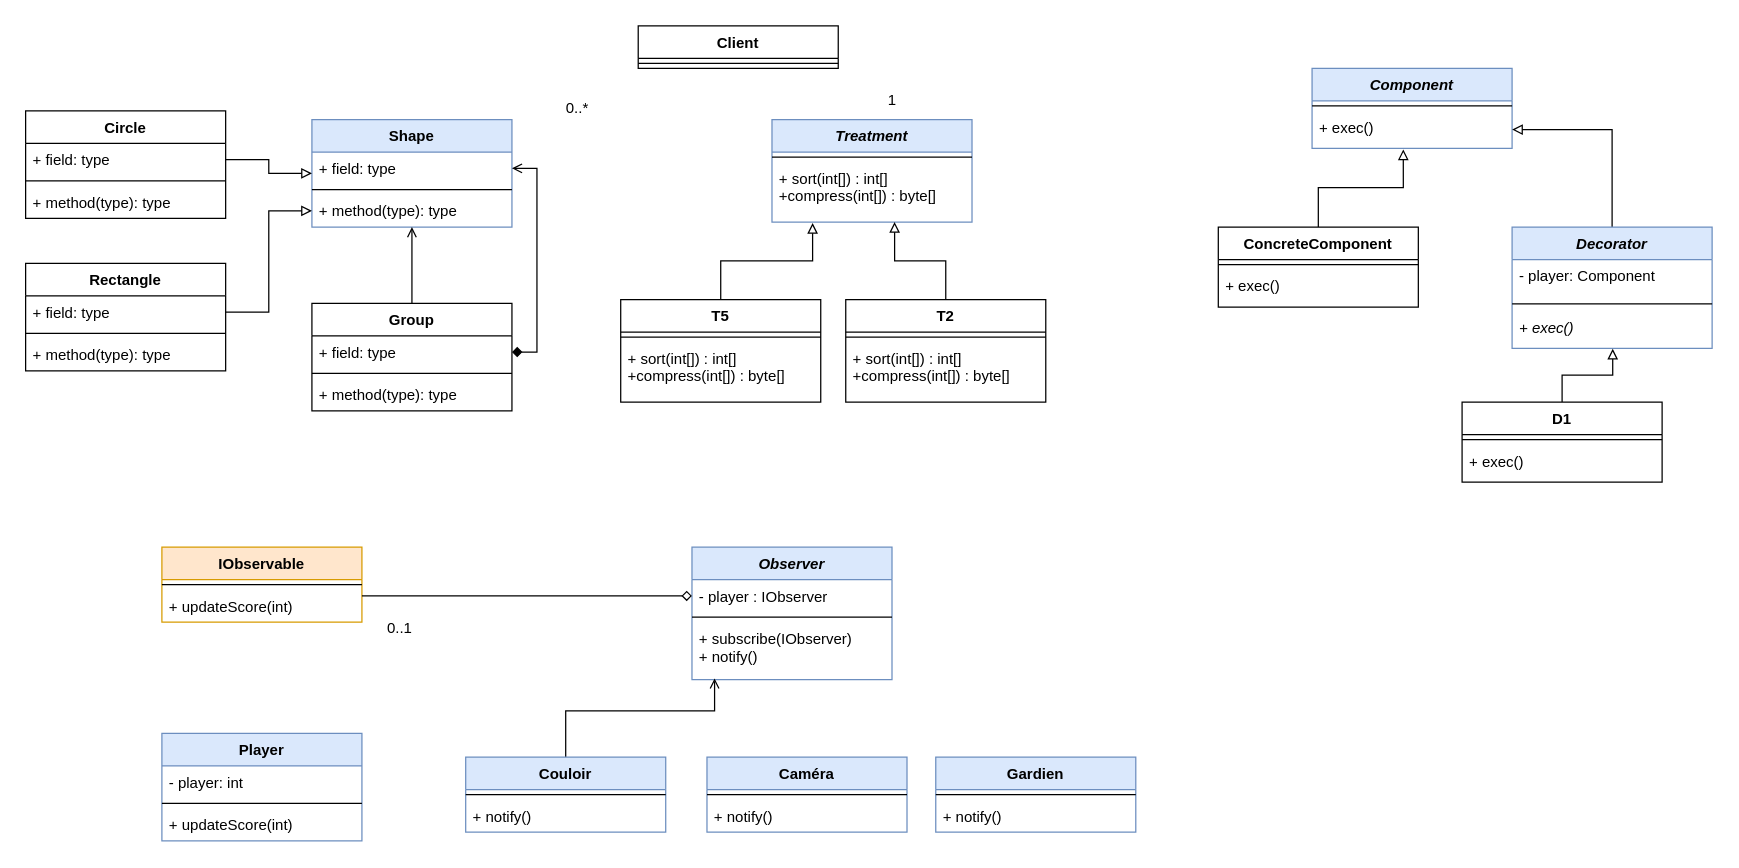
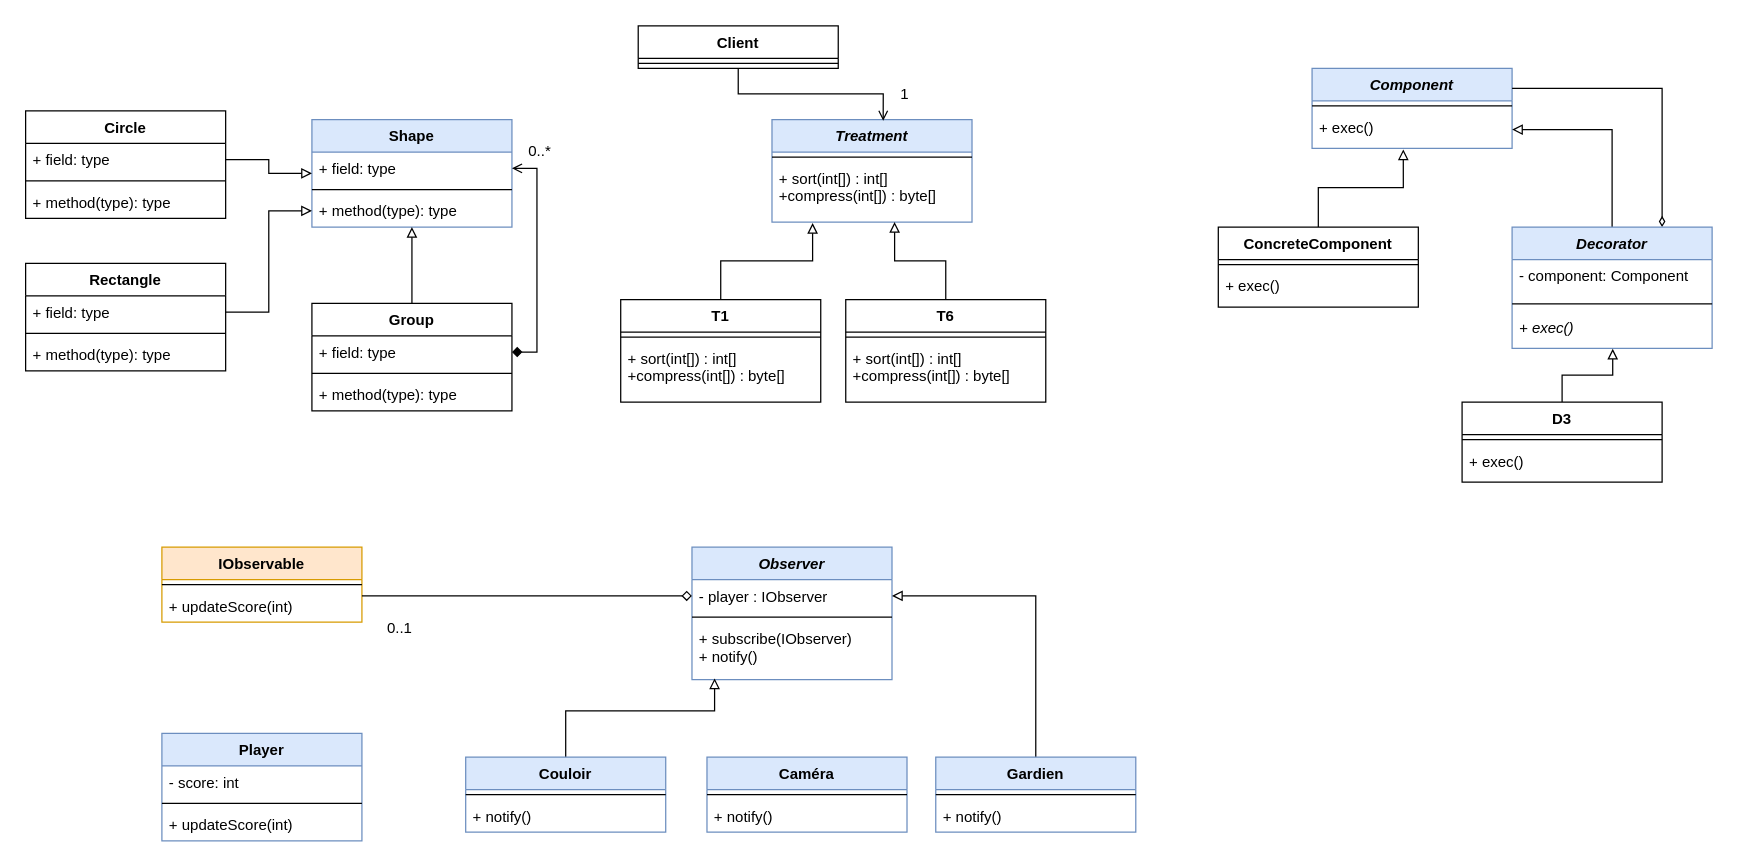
edge "Component" -> "Decorator": added
edge "Client" -> "Treatment": added
node "1": moved (891, 101) -> (904, 94)
node "0..*": moved (577, 108) -> (539, 152)
edge "Group" -> "Shape": arrowhead open -> block
node "- player: Component": label "- player: Component" -> "- component: Component"
node "T5": label "T5" -> "T1"
node "T2": label "T2" -> "T6"
node "D1": label "D1" -> "D3"
edge "Gardien" -> "- player : IObserver": added
edge "Couloir" -> "+ subscribe(IObserver) + notify()": arrowhead open -> block
node "- player: int": label "- player: int" -> "- score: int"
